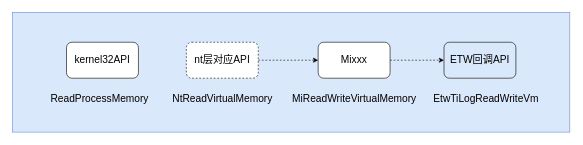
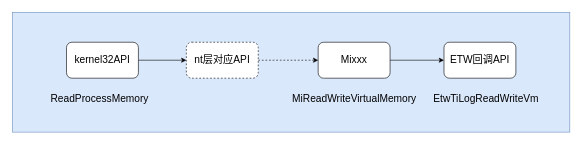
edge "kernel32API" -> "nt层对应API": added
edge "Mixxx" -> "ETW回调API": style dashed -> solid
node "ETW回调API": fillcolor #dae8fc -> #ffffff
node "NtReadVirtualMemory": removed
